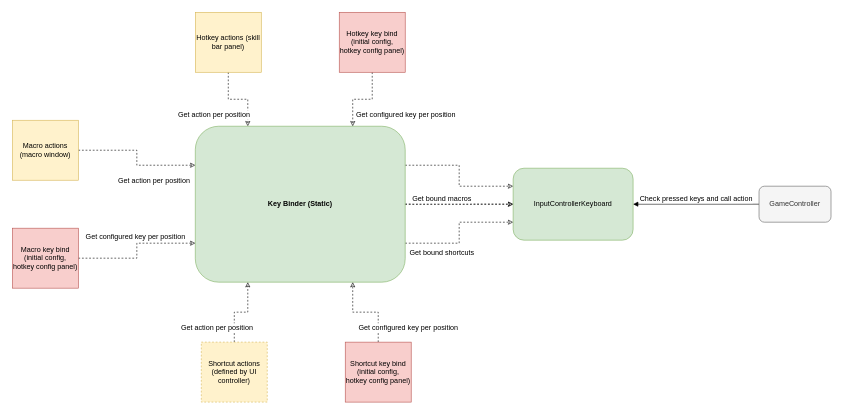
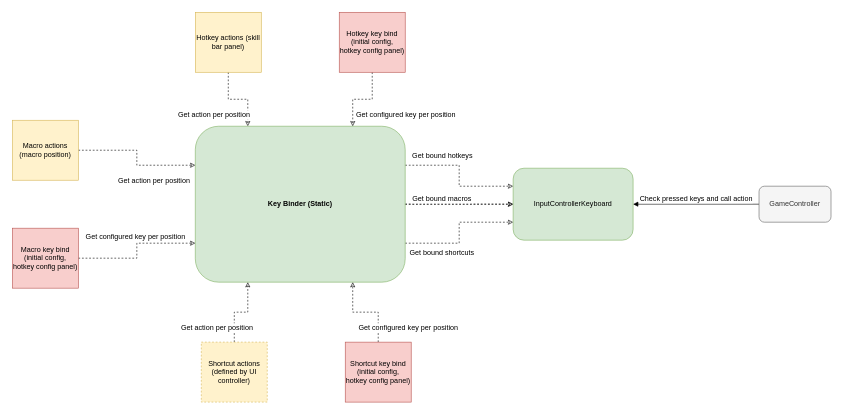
node "Macro actions (macro window)": label "Macro actions (macro window)" -> "Macro actions (macro position)"
node "Get bound hotkeys": added
